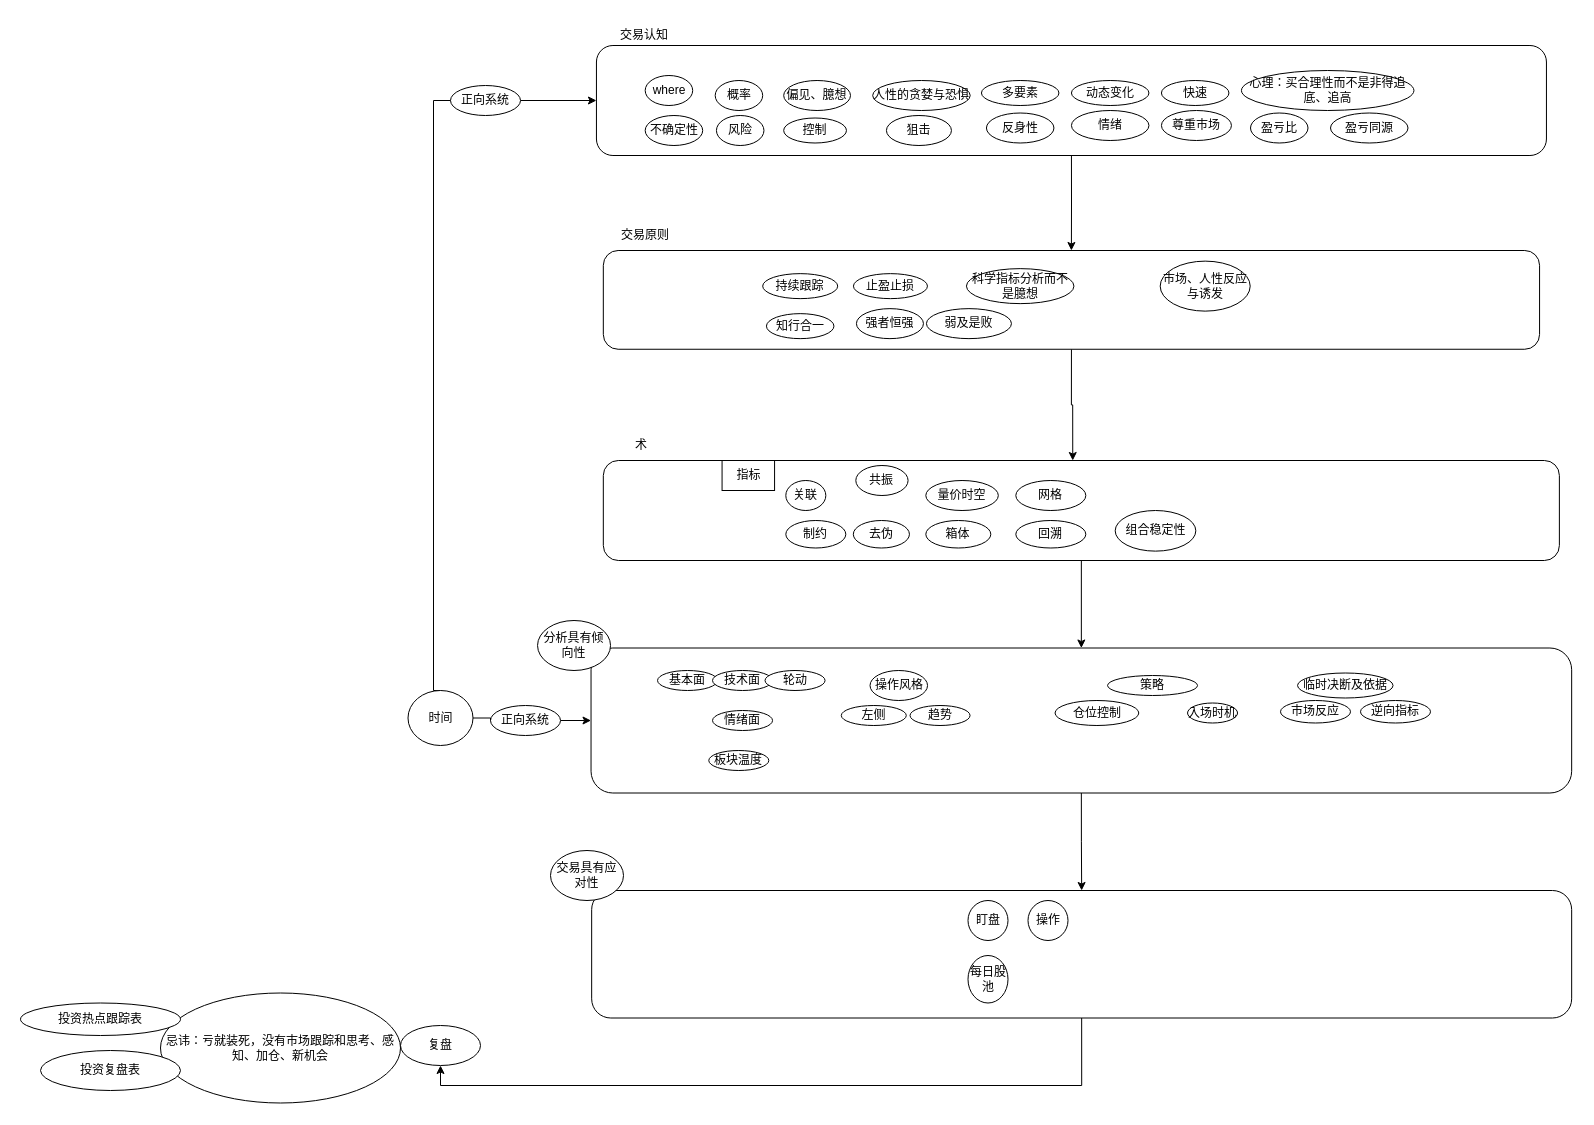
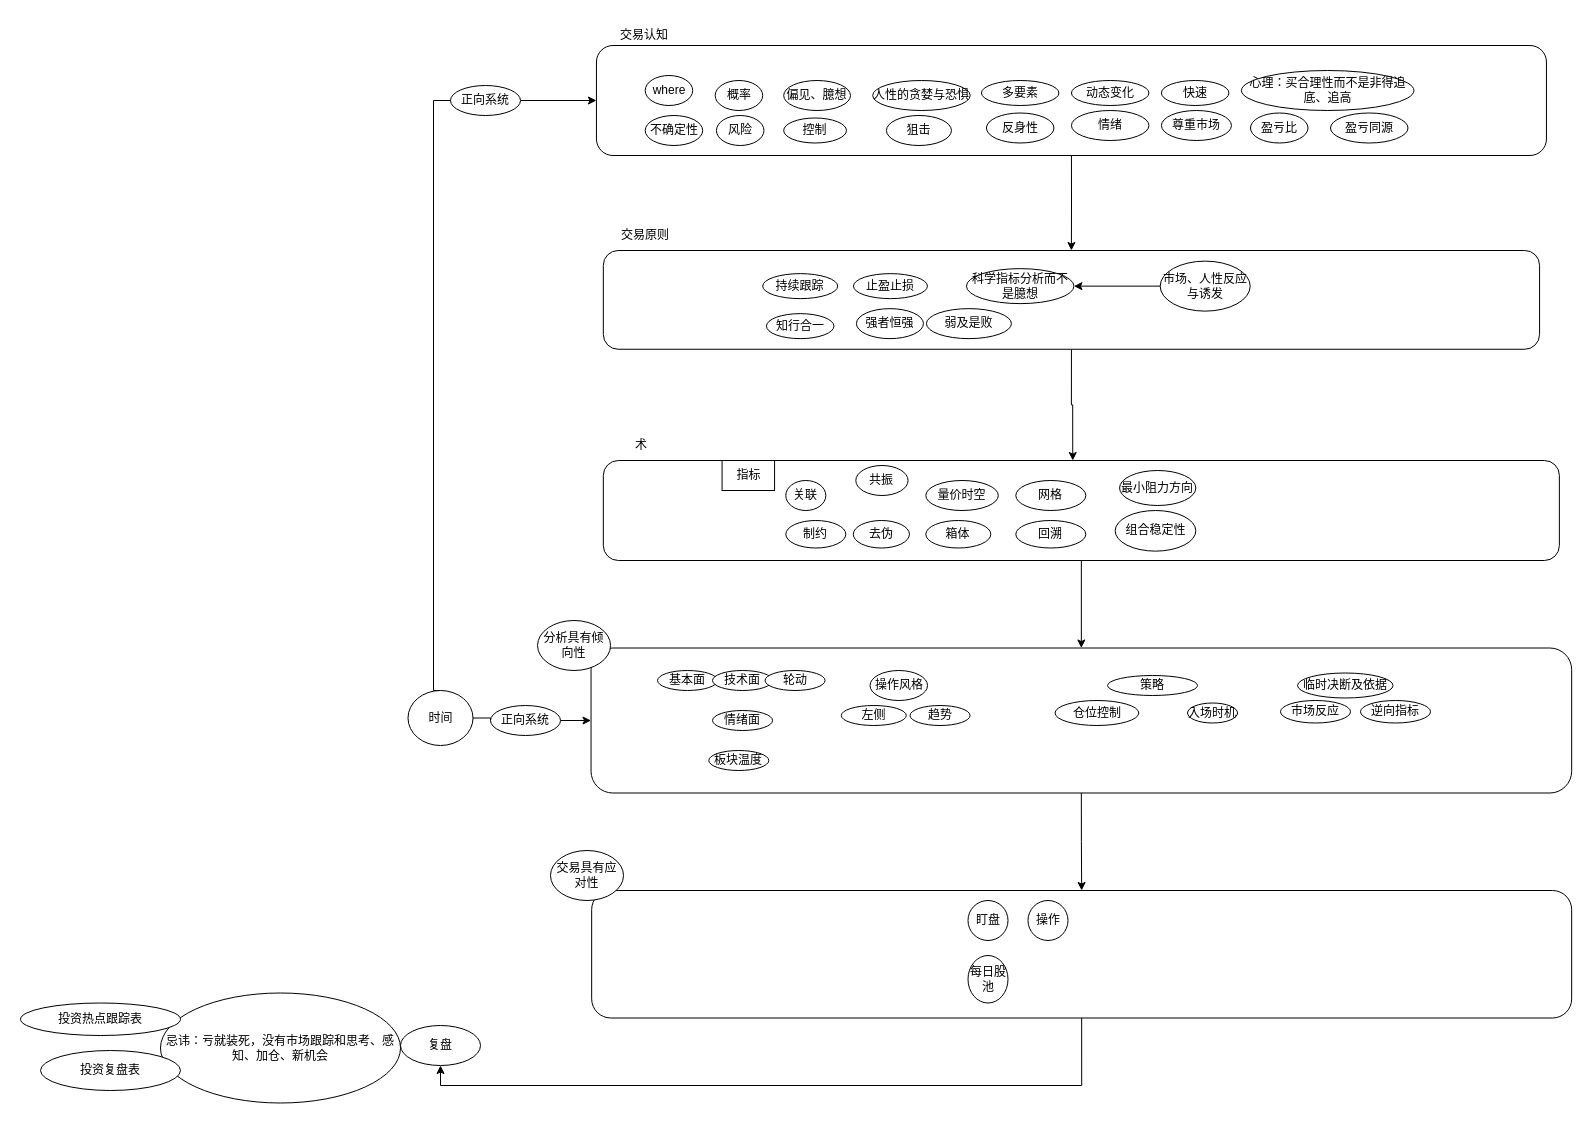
edge "市场、人性反应与诱发" -> "科学指标分析而不是臆想": added
node "最小阻力方向": added
